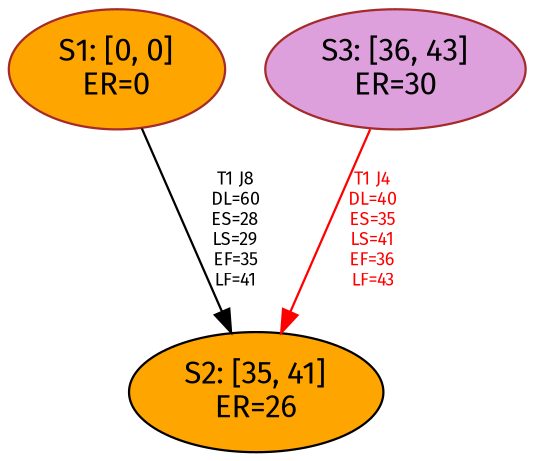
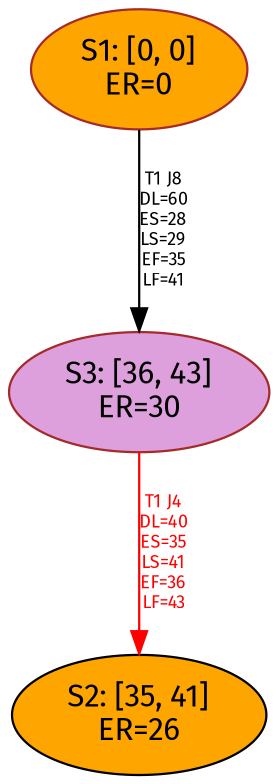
edge "S1: [0, 0] ER=0" -> "S2: [35, 41] ER=26": now "S1: [0, 0] ER=0" -> "S3: [36, 43] ER=30"
